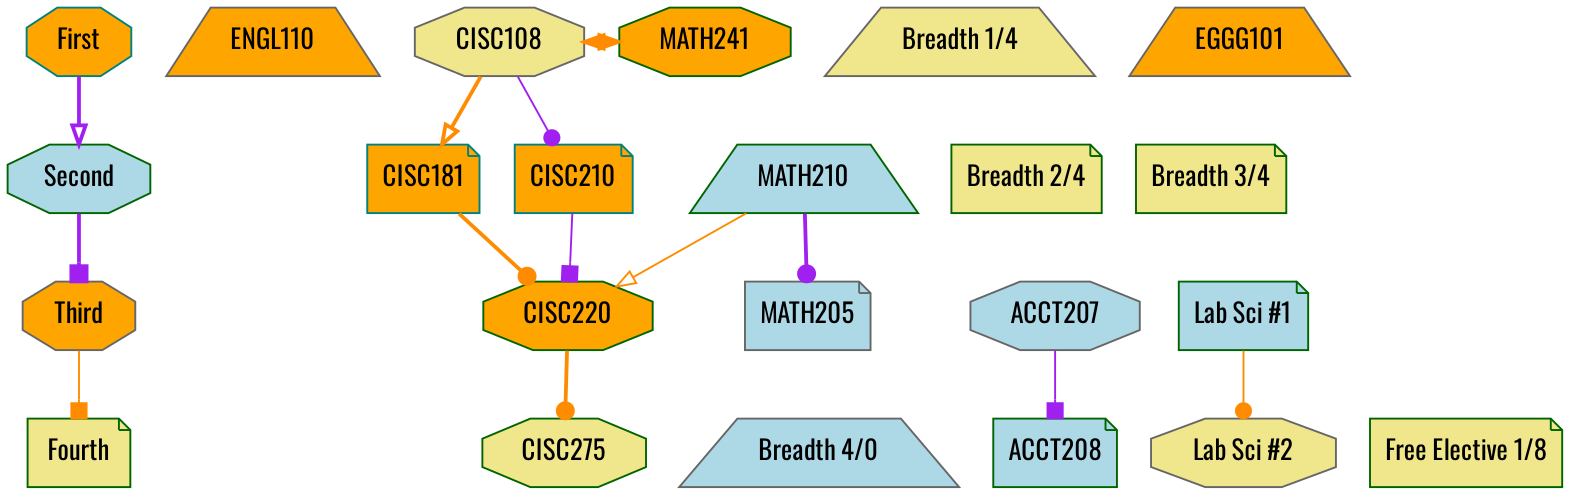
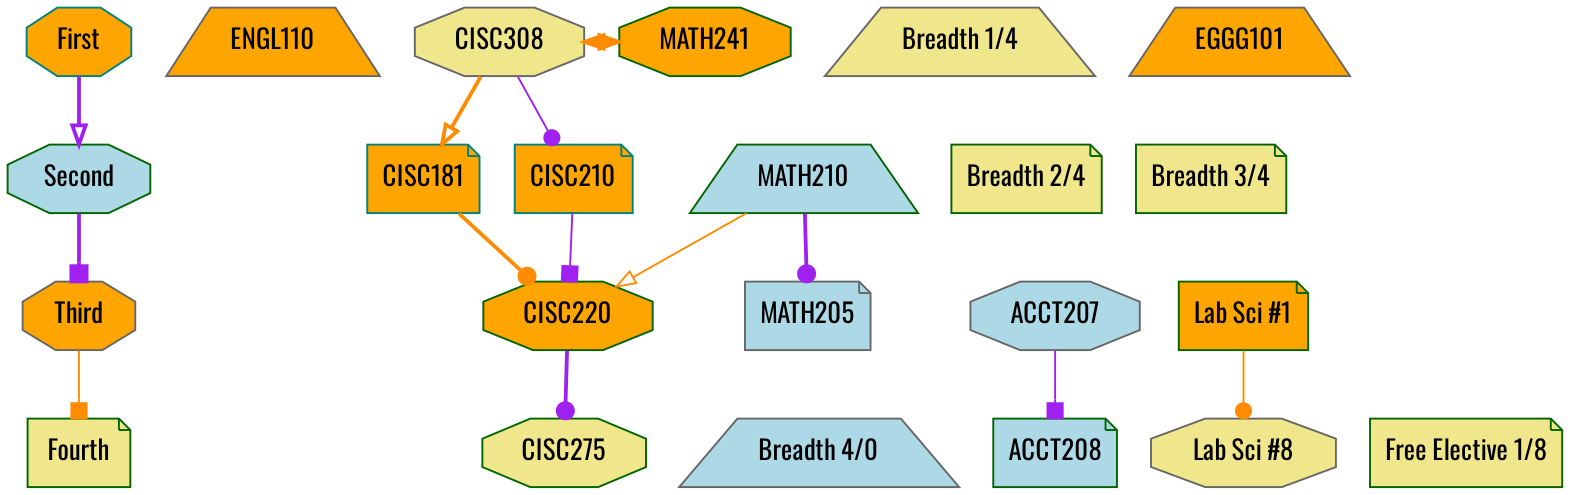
node "CISC108": label "CISC108" -> "CISC308"
node "Lab Sci #1": fillcolor lightblue -> orange
edge "CISC220" -> "CISC275": color darkorange -> purple
node "Lab Sci #2": label "Lab Sci #2" -> "Lab Sci #8"
